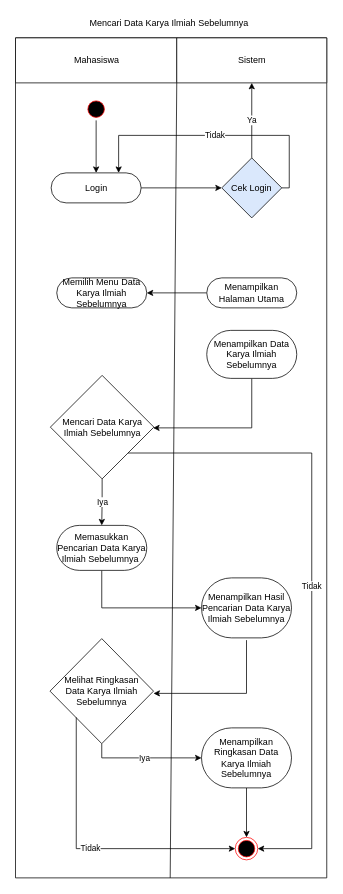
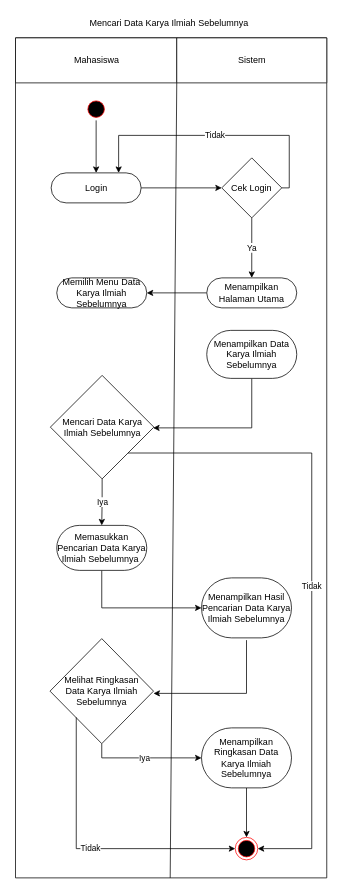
edge "Cek Login" -> "Sistem": now "Cek Login" -> "Menampilkan Halaman Utama"
node "Cek Login": fillcolor #dae8fc -> #ffffff
